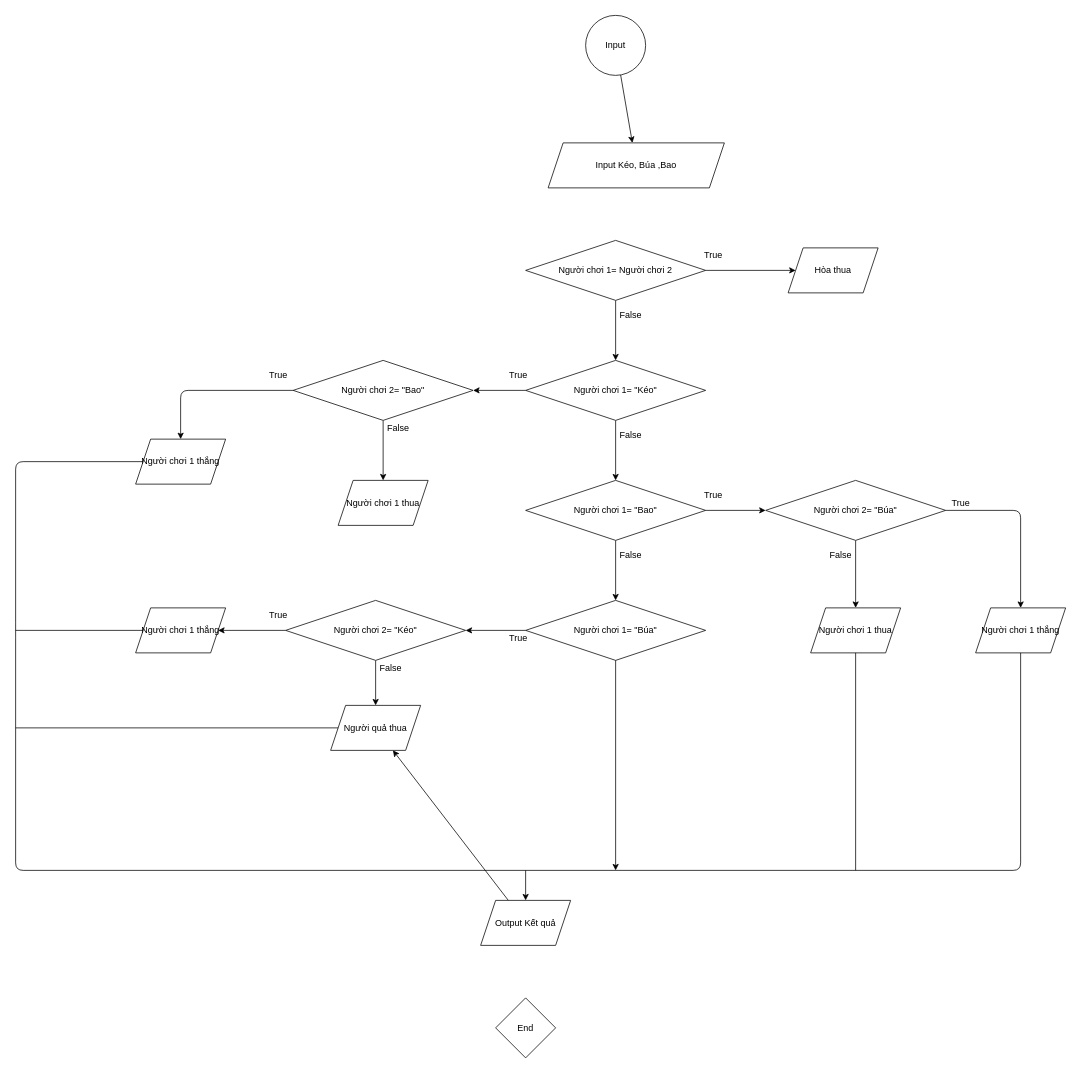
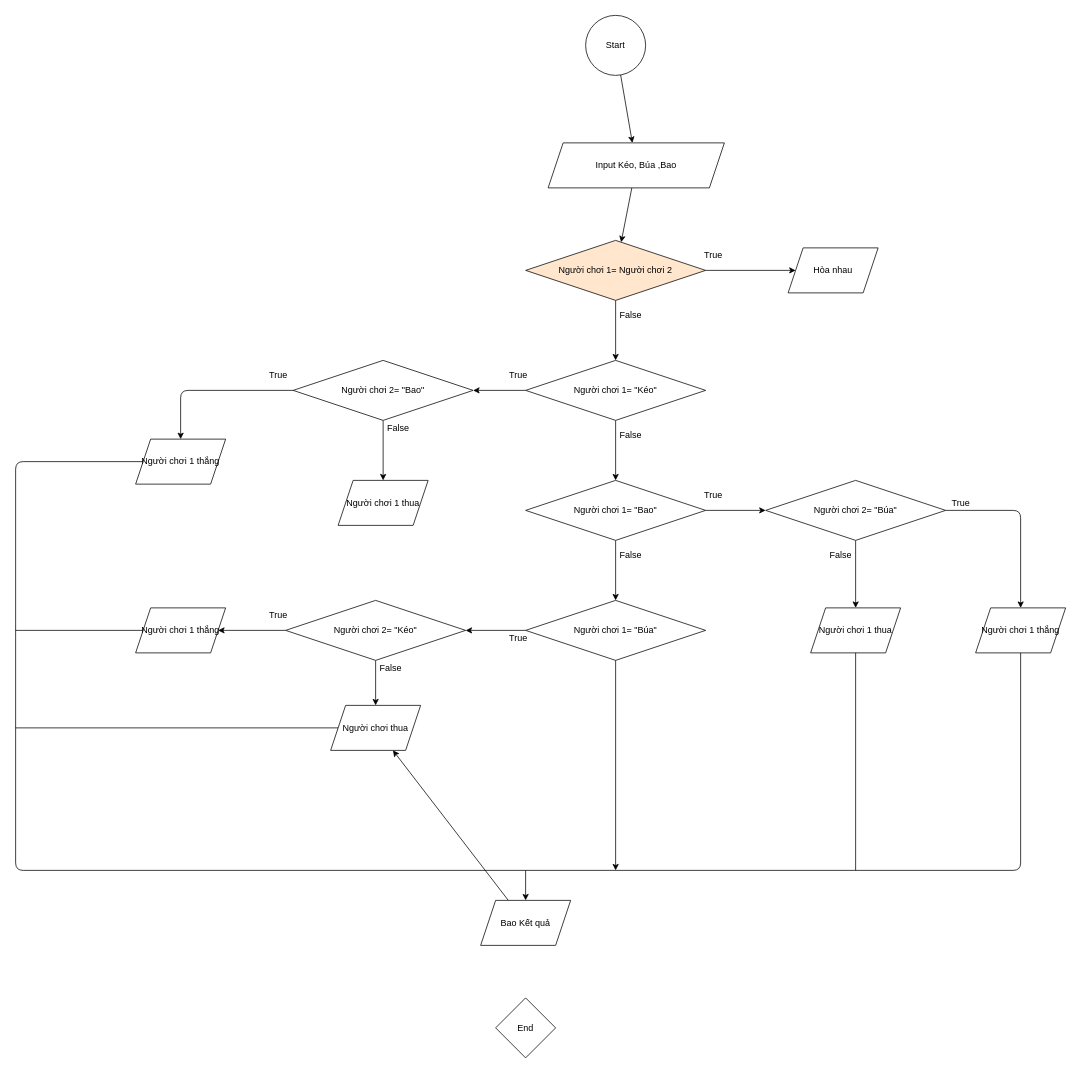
node "Input": label "Input" -> "Start"
edge "Input Kéo, Búa ,Bao" -> "Người chơi 1= Người chơi 2": added
node "Người chơi 1= Người chơi 2": fillcolor #ffffff -> #ffe6cc
node "Hòa thua": label "Hòa thua" -> "Hòa nhau"
node "Người quả thua": label "Người quả thua" -> "Người chơi thua"
node "Output Kết quả": label "Output Kết quả" -> "Bao Kết quả"
